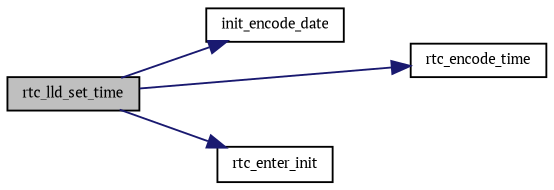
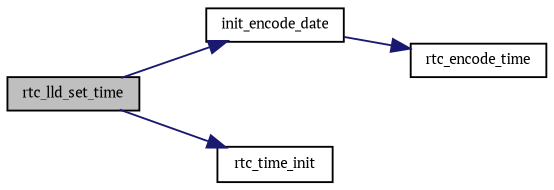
edge "rtc_lld_set_time" -> "rtc_encode_time": now "init_encode_date" -> "rtc_encode_time"
node "rtc_enter_init": label "rtc_enter_init" -> "rtc_time_init"
